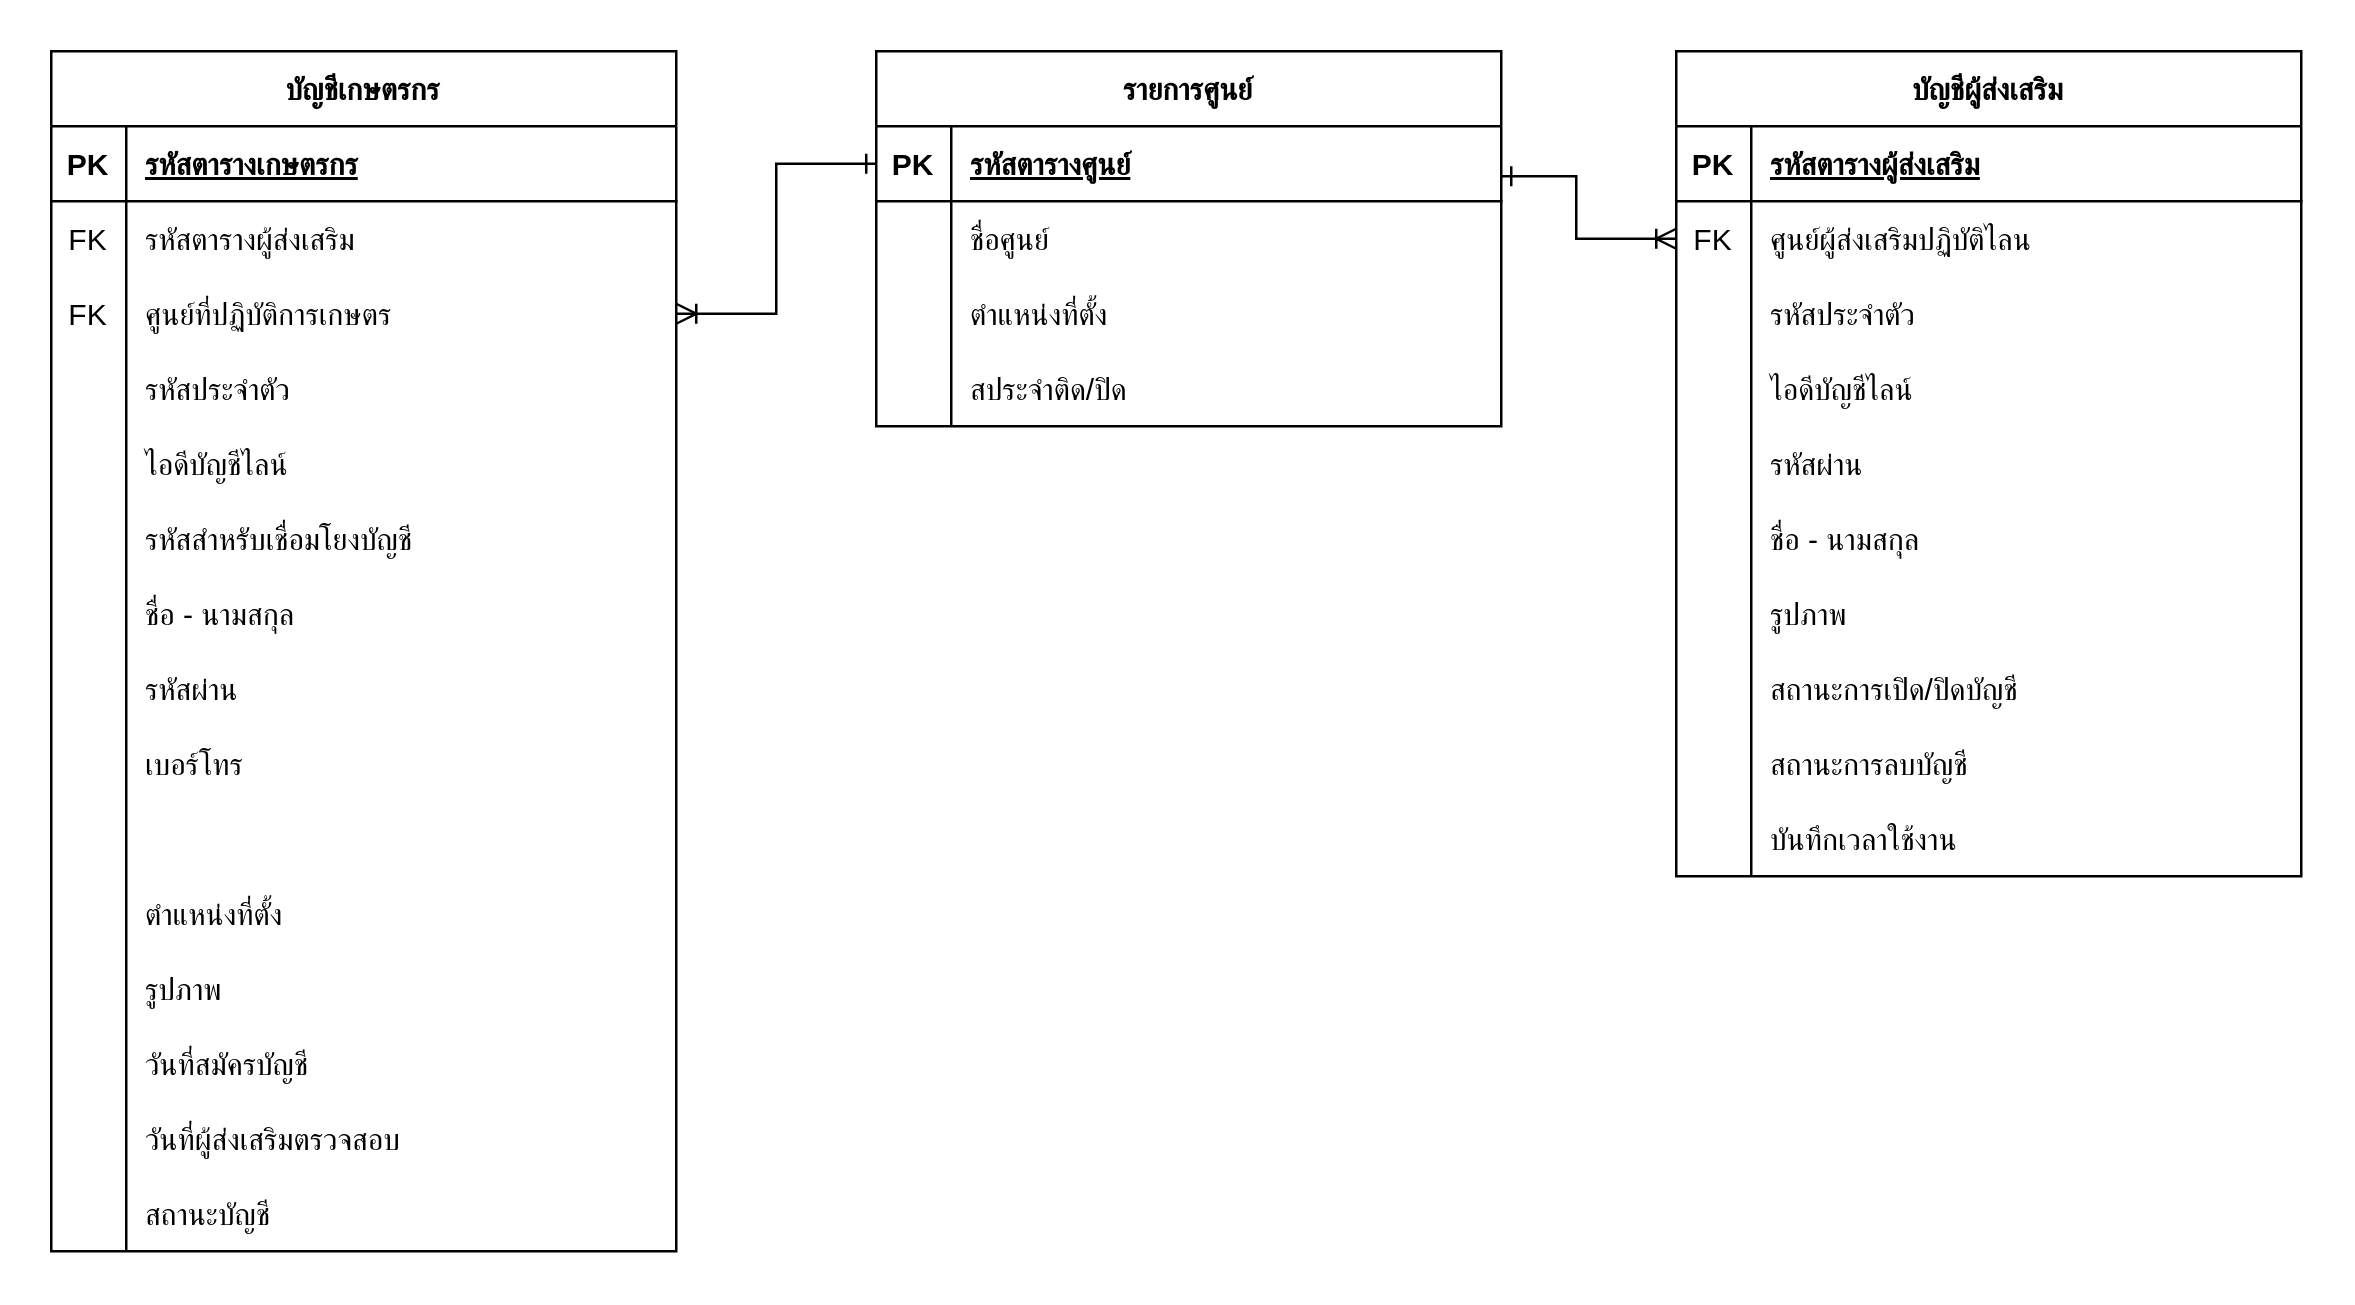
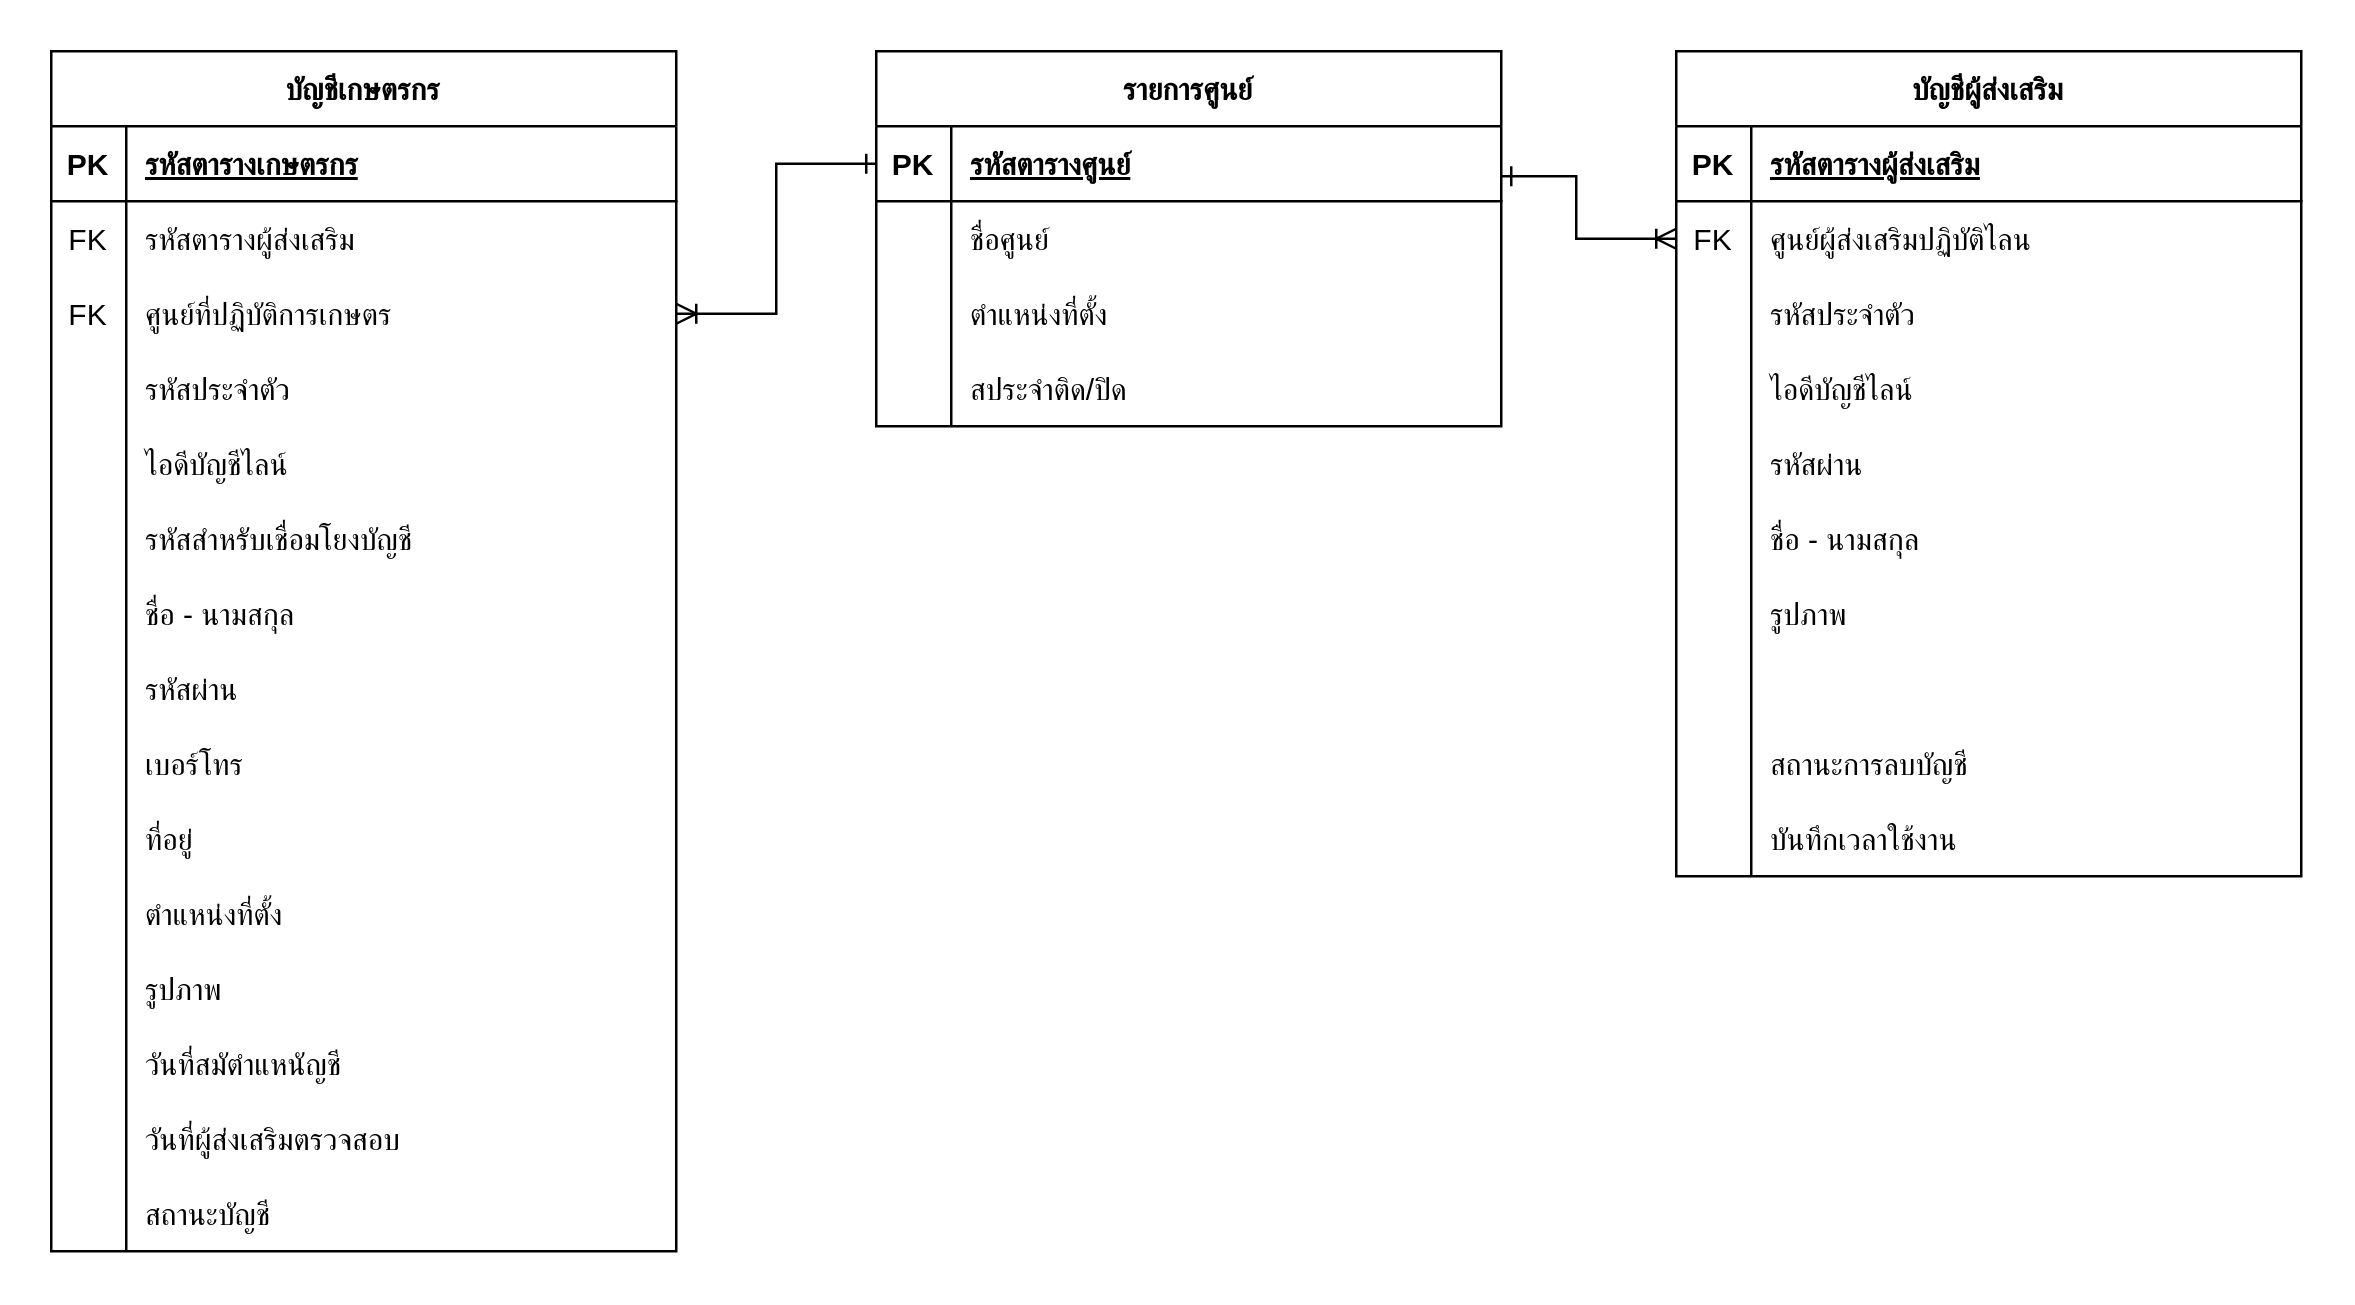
node "สถานะการเปิด/ปิดบัญชี": removed
node "ที่อยู่": added
node "วันที่สมัครบัญชี": label "วันที่สมัครบัญชี" -> "วันที่สมัตำแหนัญชี"
